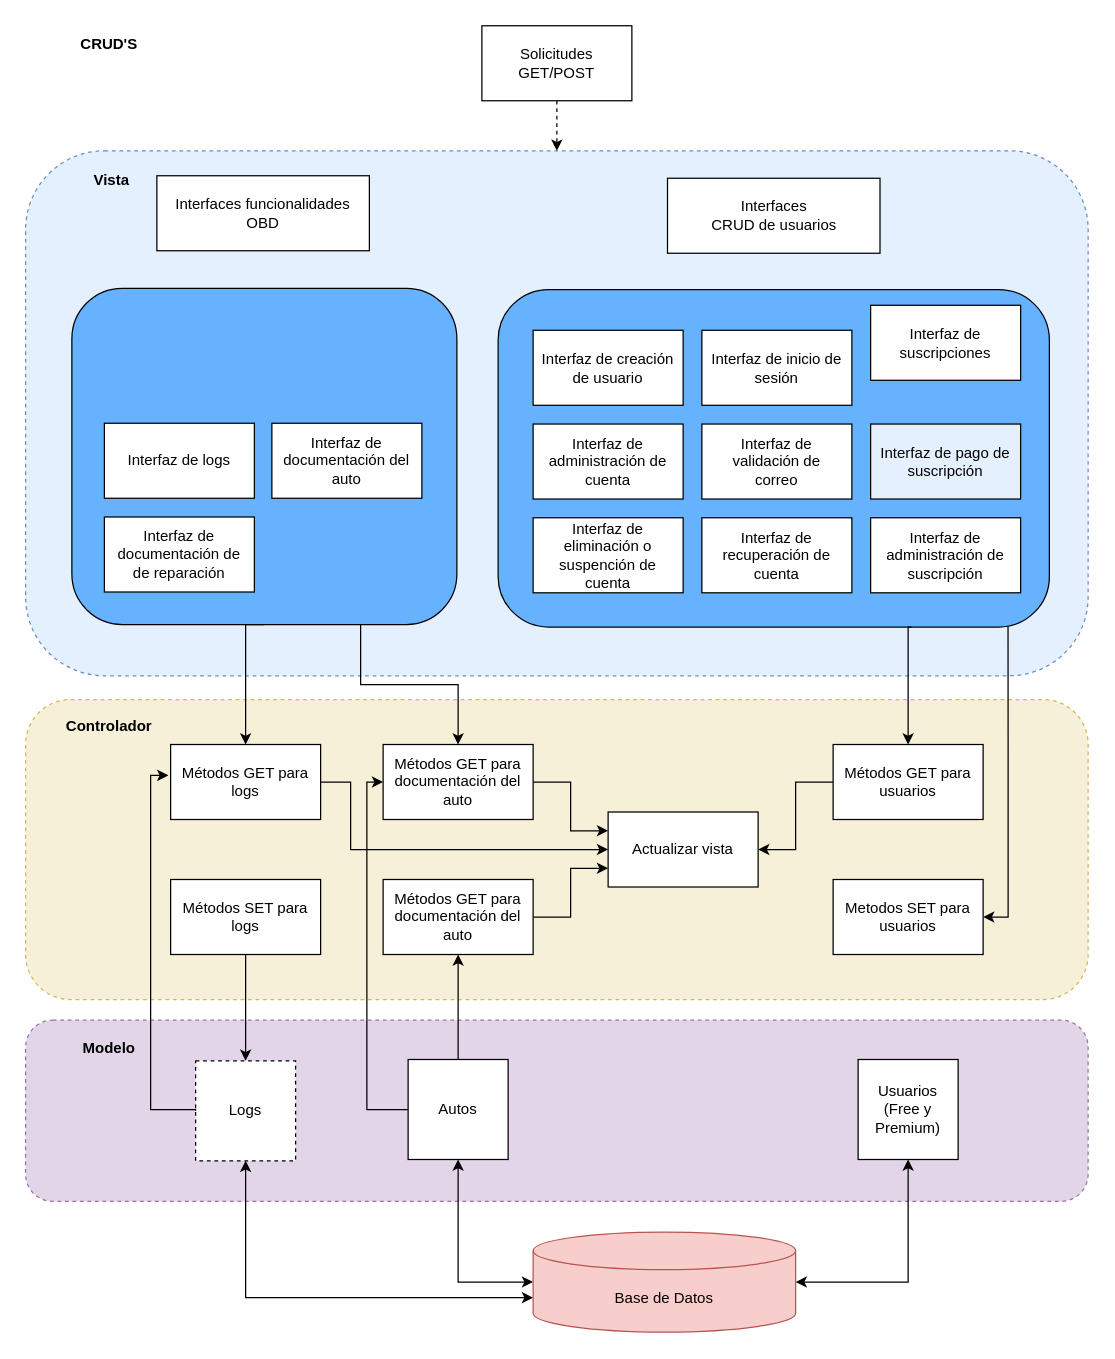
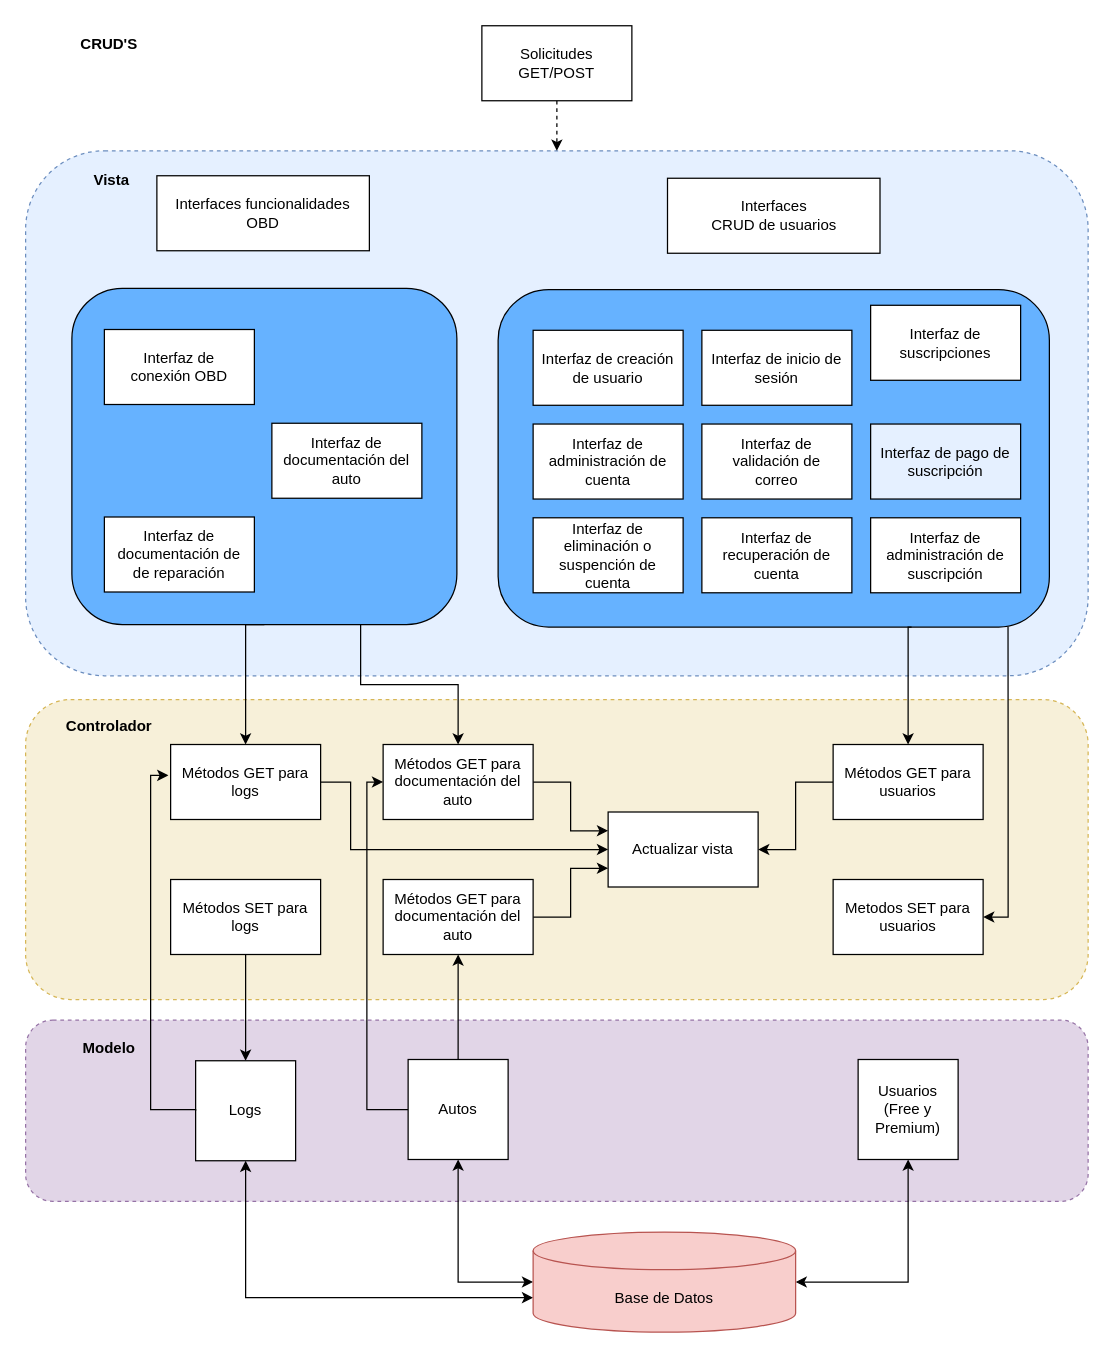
node "Interfaz de conexión OBD": added
node "Interfaz de logs": removed
node "Logs": style dashed -> solid
